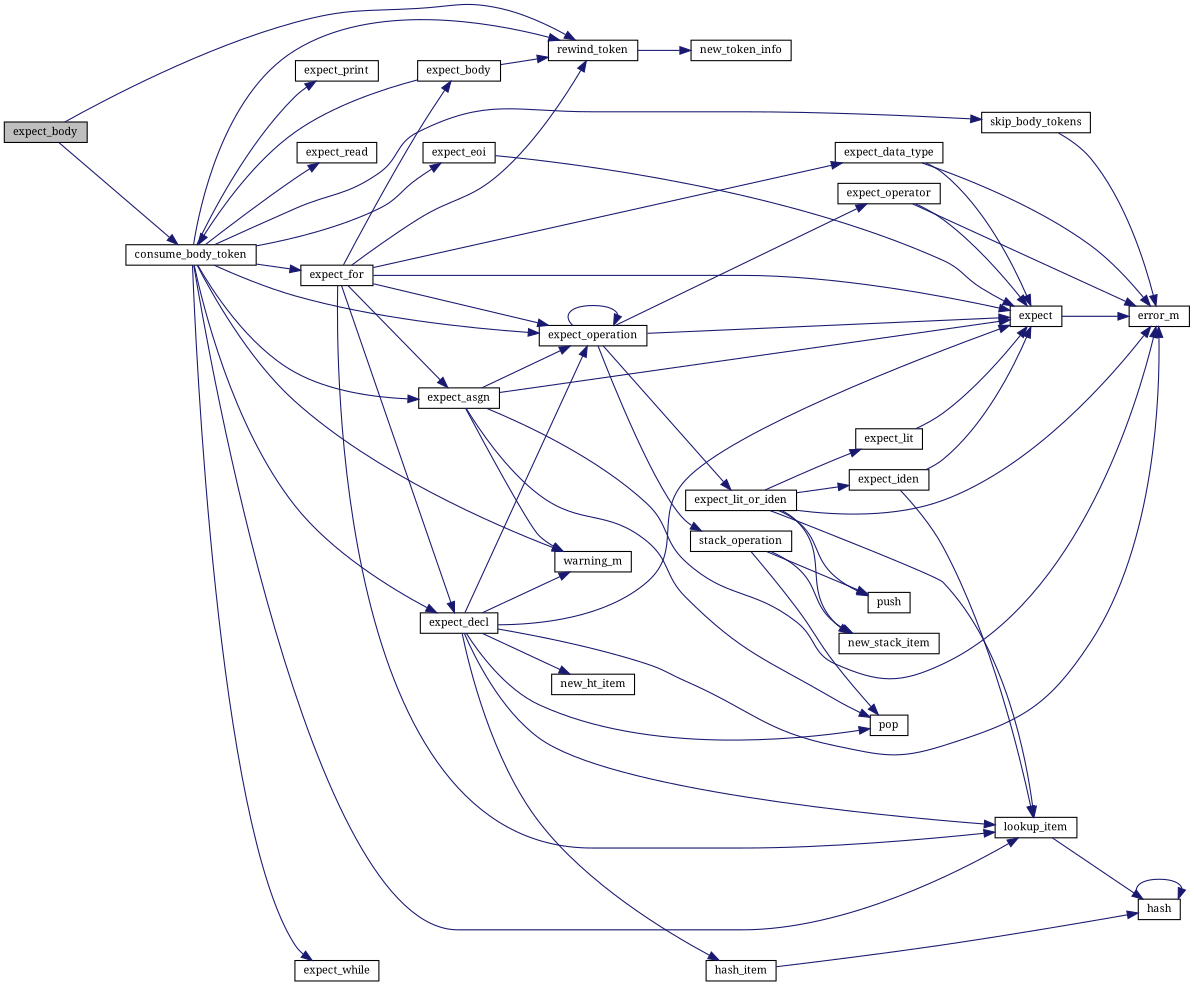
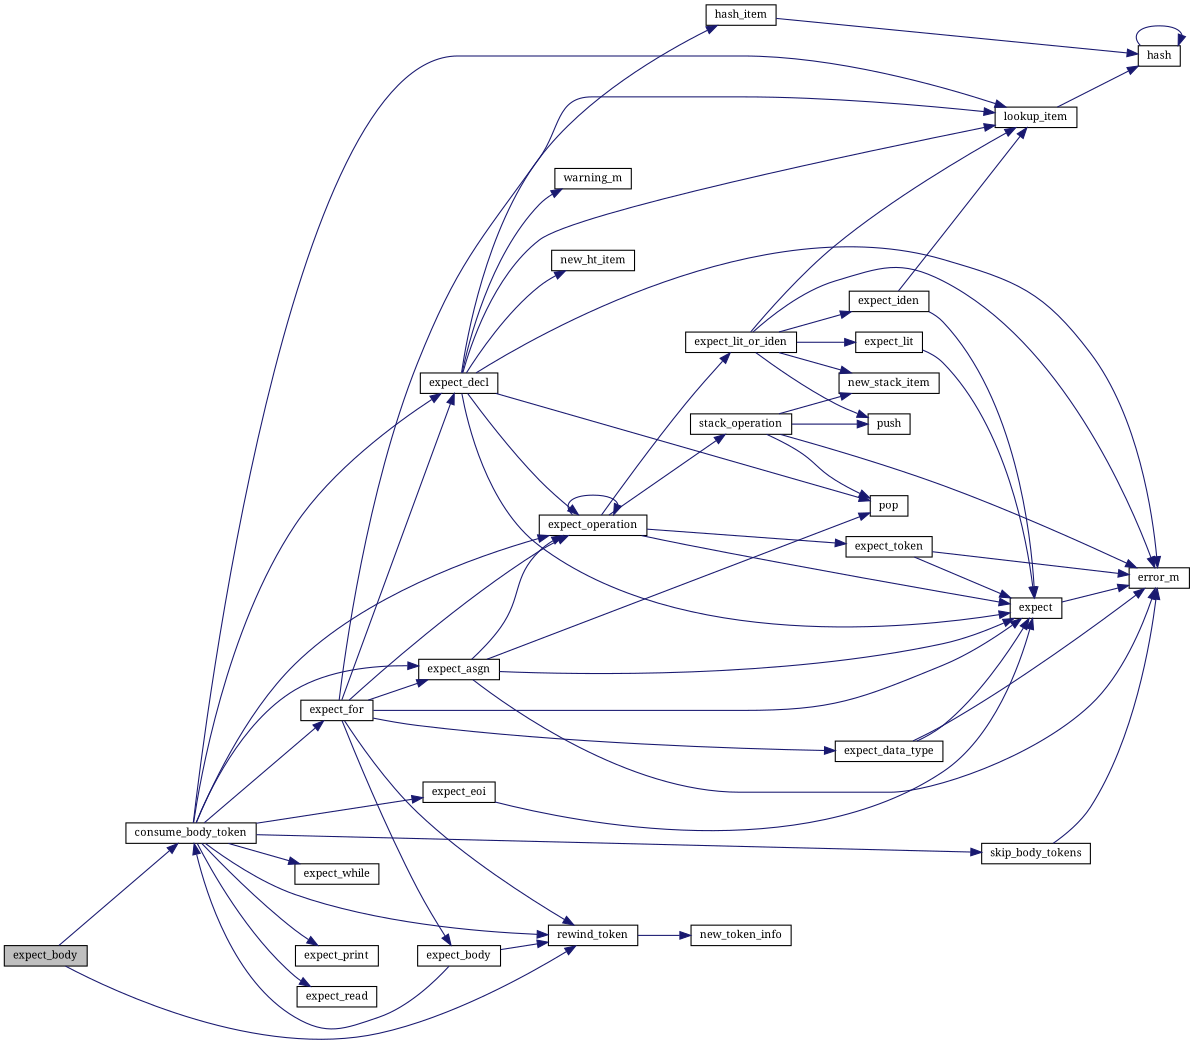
node "expect_operator": label "expect_operator" -> "expect_token"
edge "consume_body_token" -> "warning_m": removed
edge "expect_asgn" -> "warning_m": removed
edge "stack_operation" -> "error_m": added
